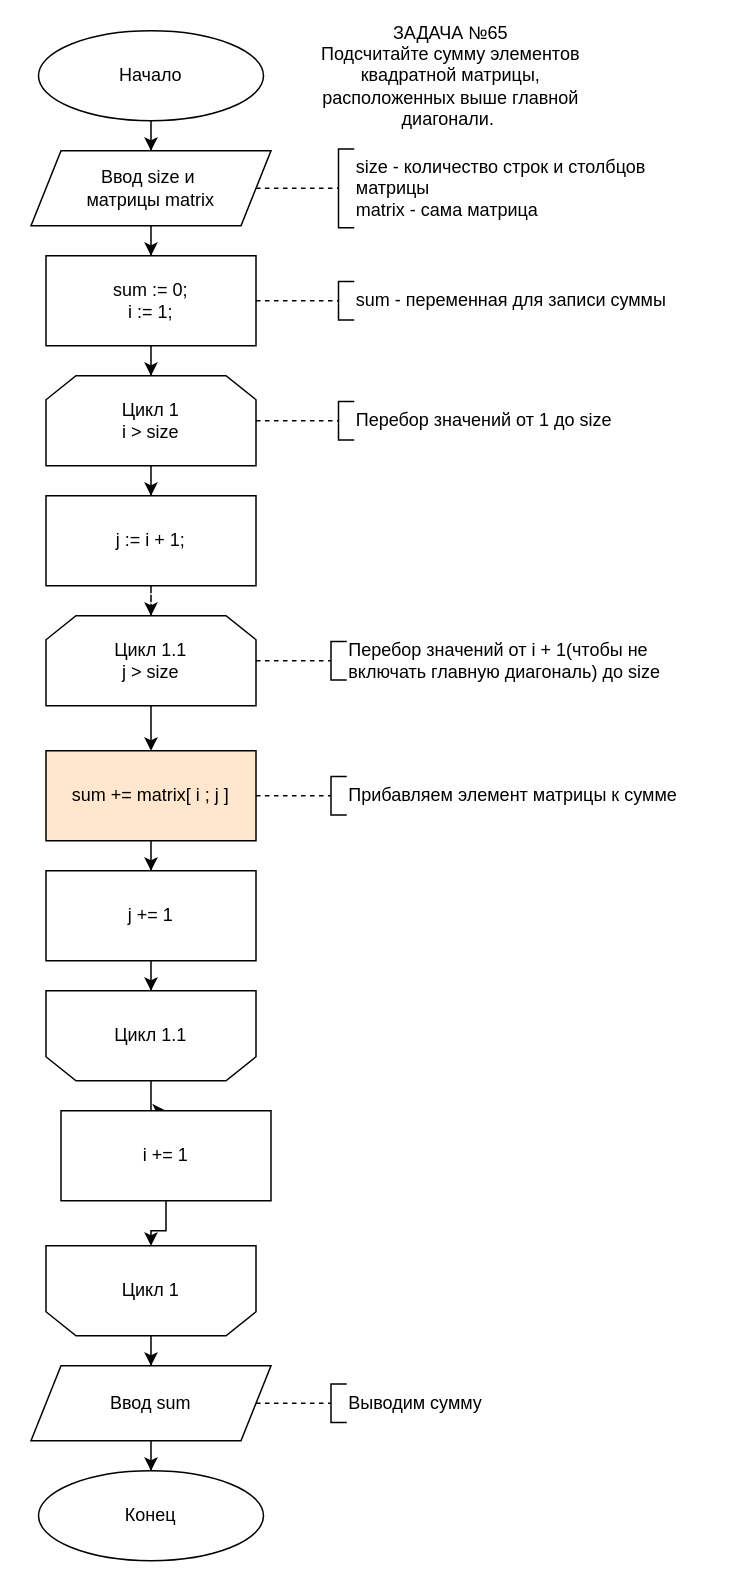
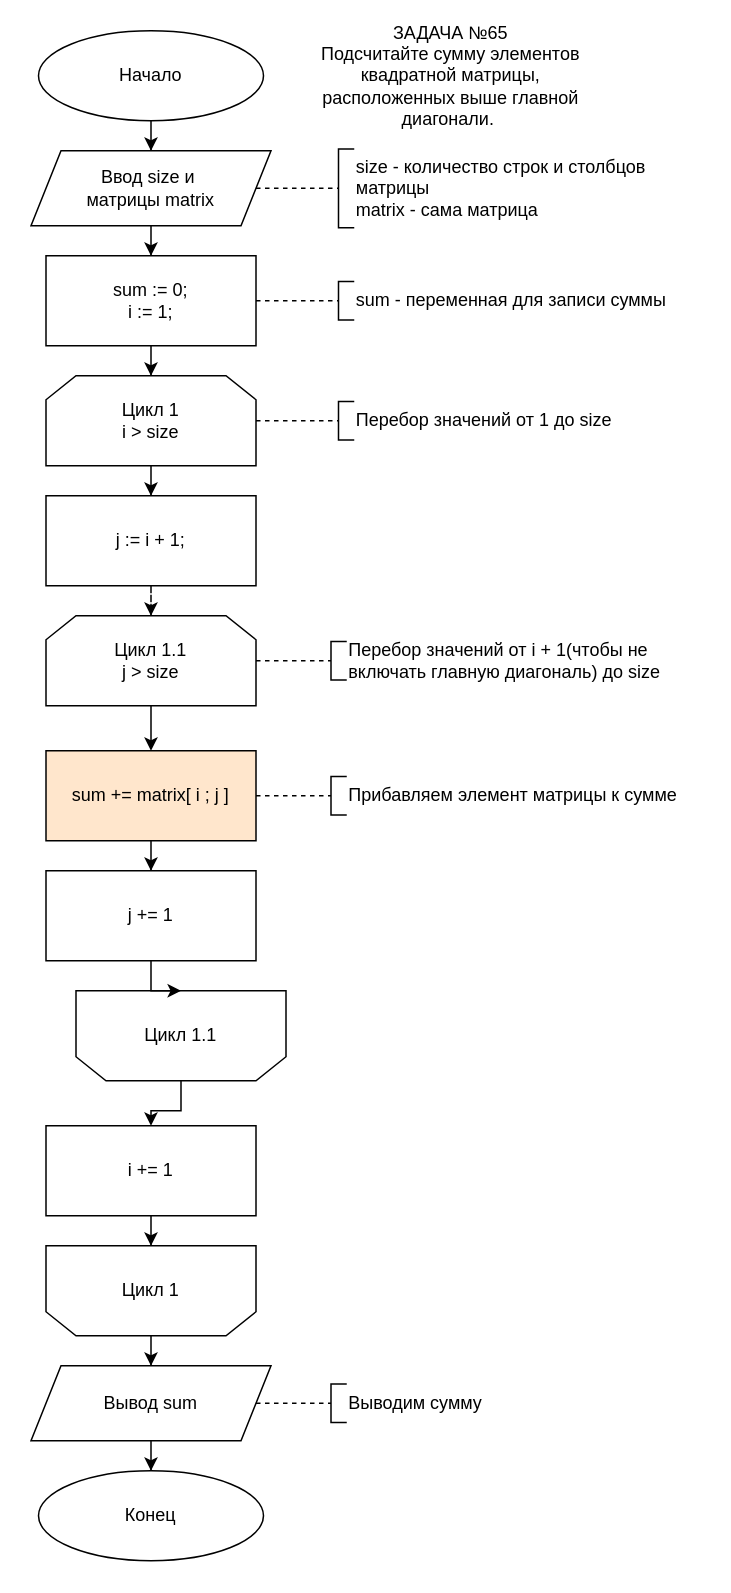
node "Цикл 1.1": moved (151, 1036) -> (181, 1036)
node "i += 1": moved (166, 1156) -> (151, 1171)
node "Ввод sum": label "Ввод sum" -> "Вывод sum"
